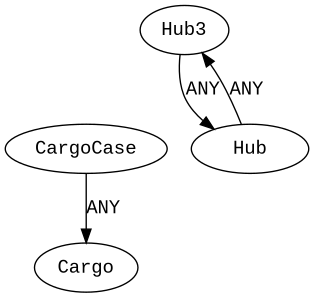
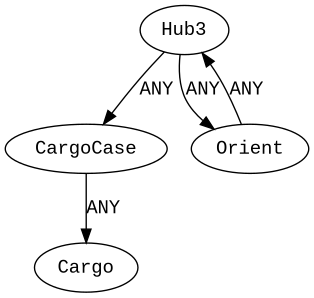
edge "Hub3" -> "CargoCase": added, label "ANY"
node "Hub": label "Hub" -> "Orient"
